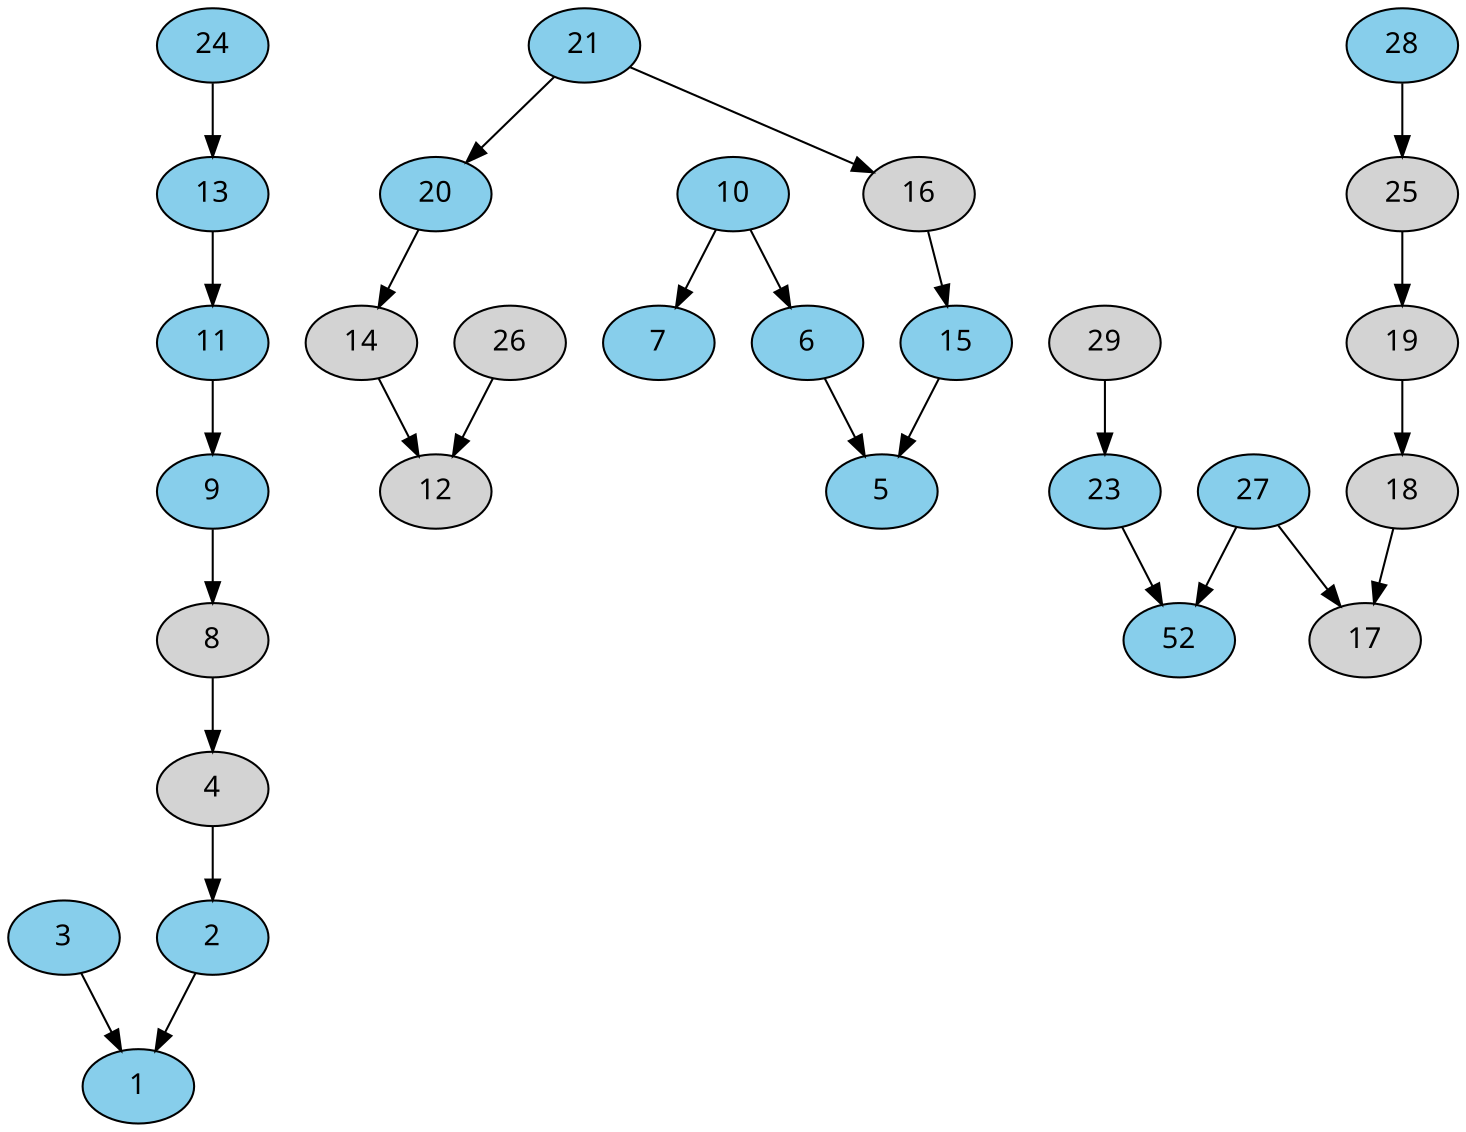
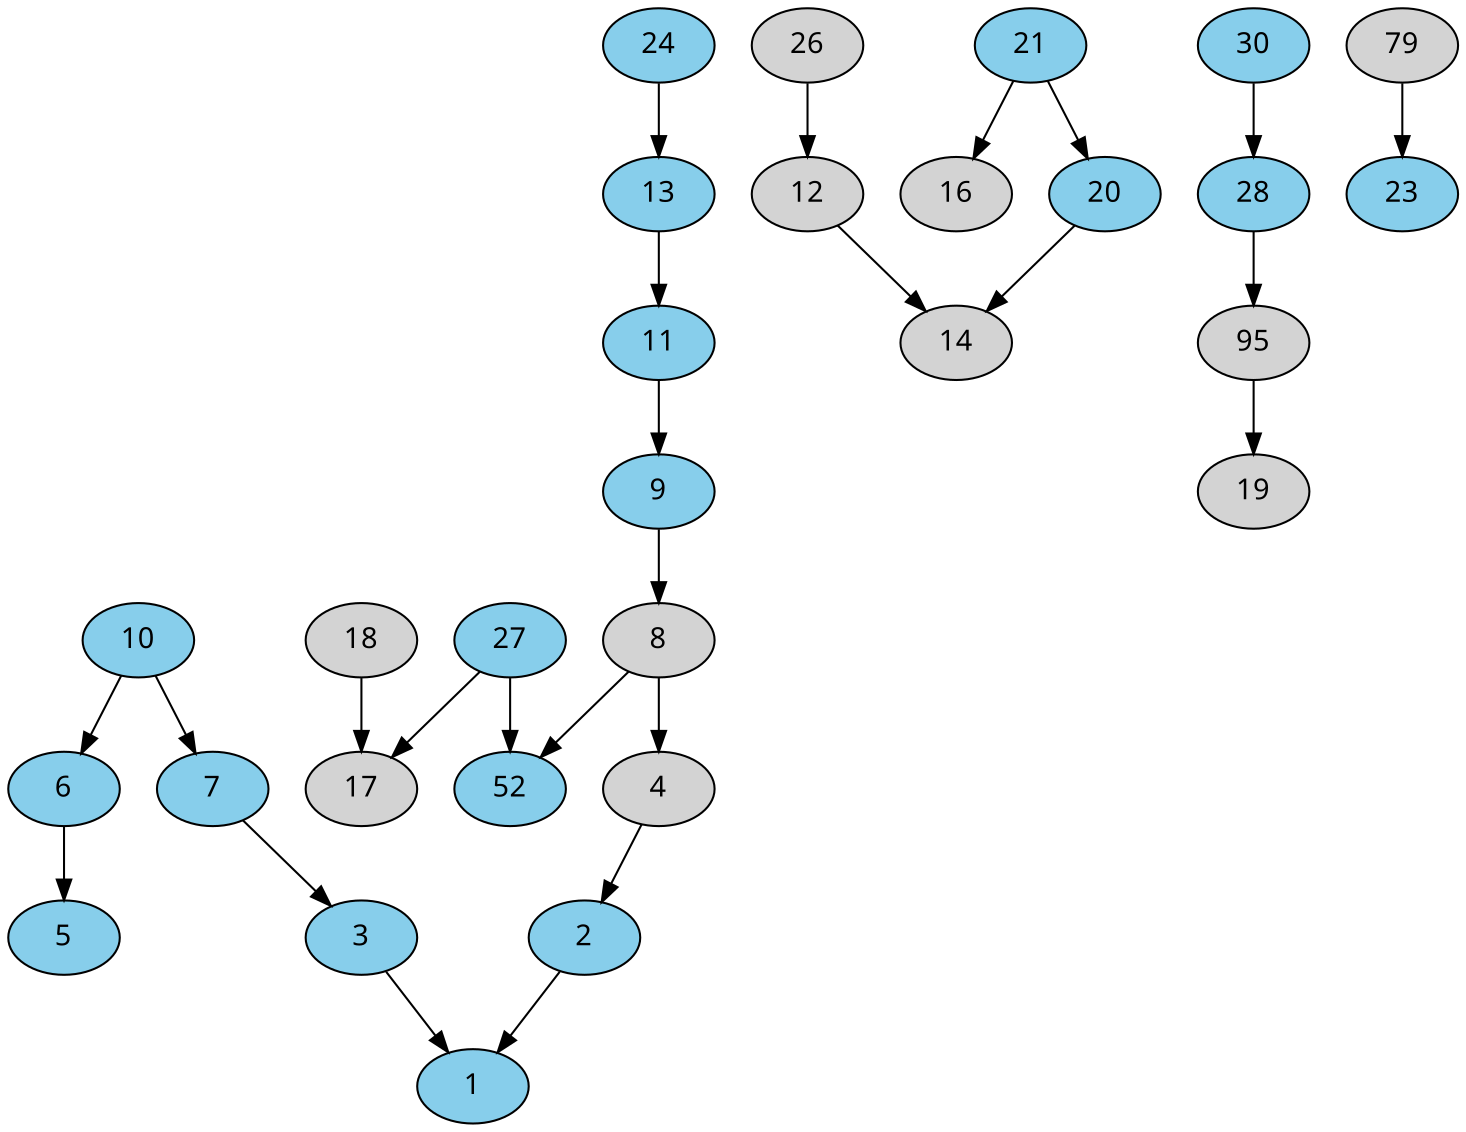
node "30": added
node "25": label "25" -> "95"
node "15": removed
node "29": label "29" -> "79"
edge "19" -> "18": removed
edge "14" -> "12": reversed
edge "23" -> "52": now "8" -> "52"
edge "7" -> "3": added
